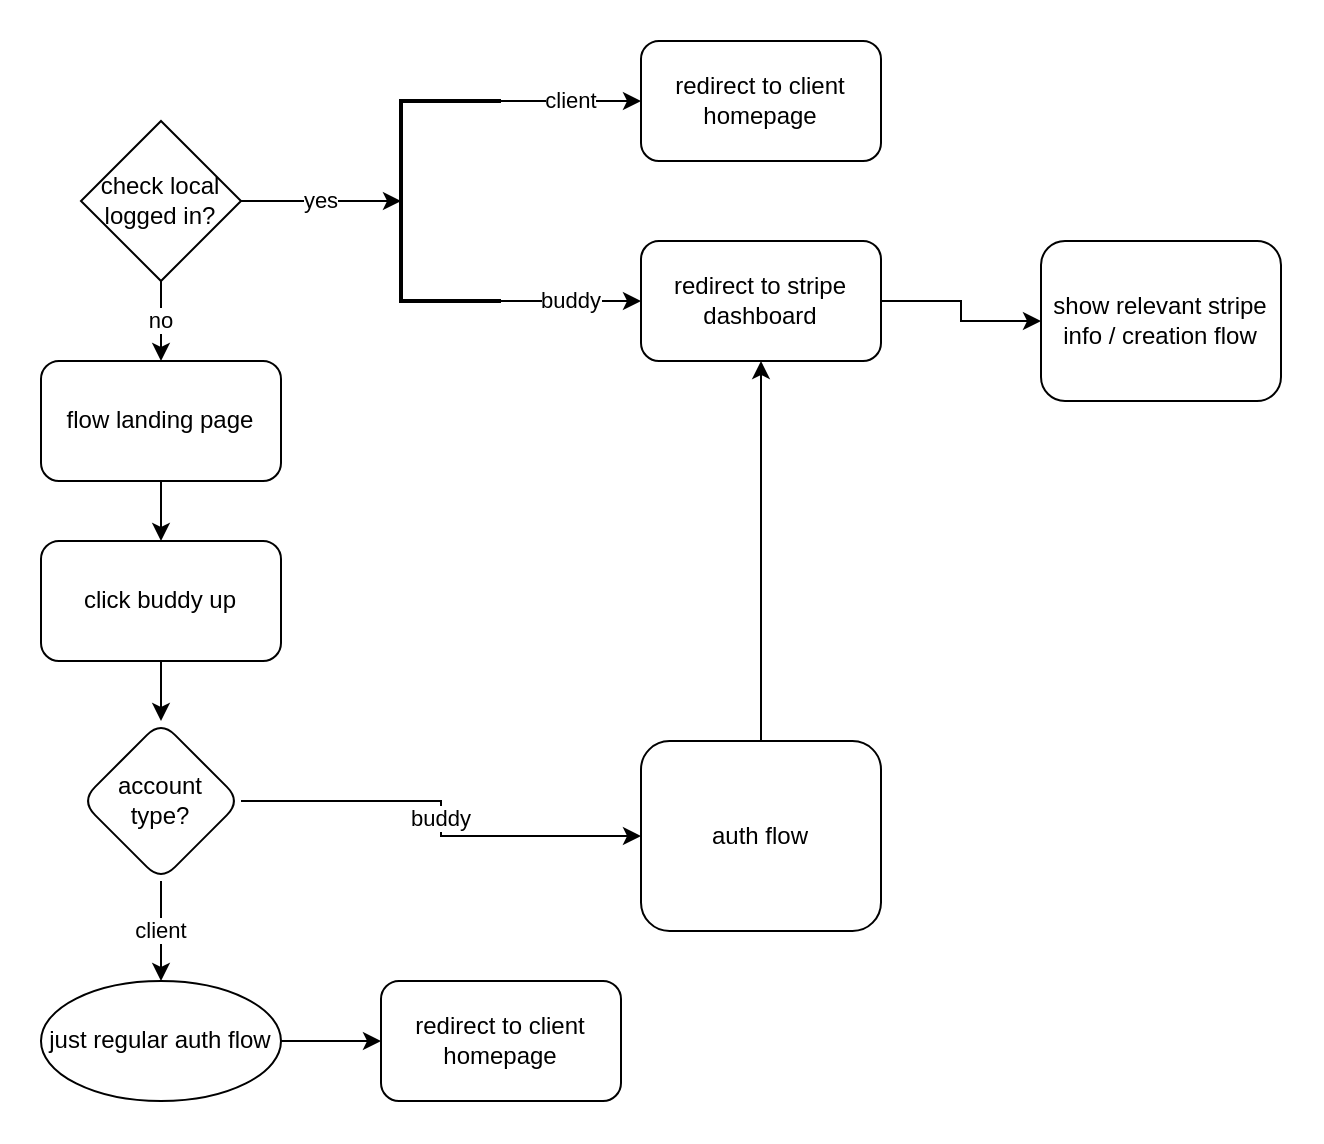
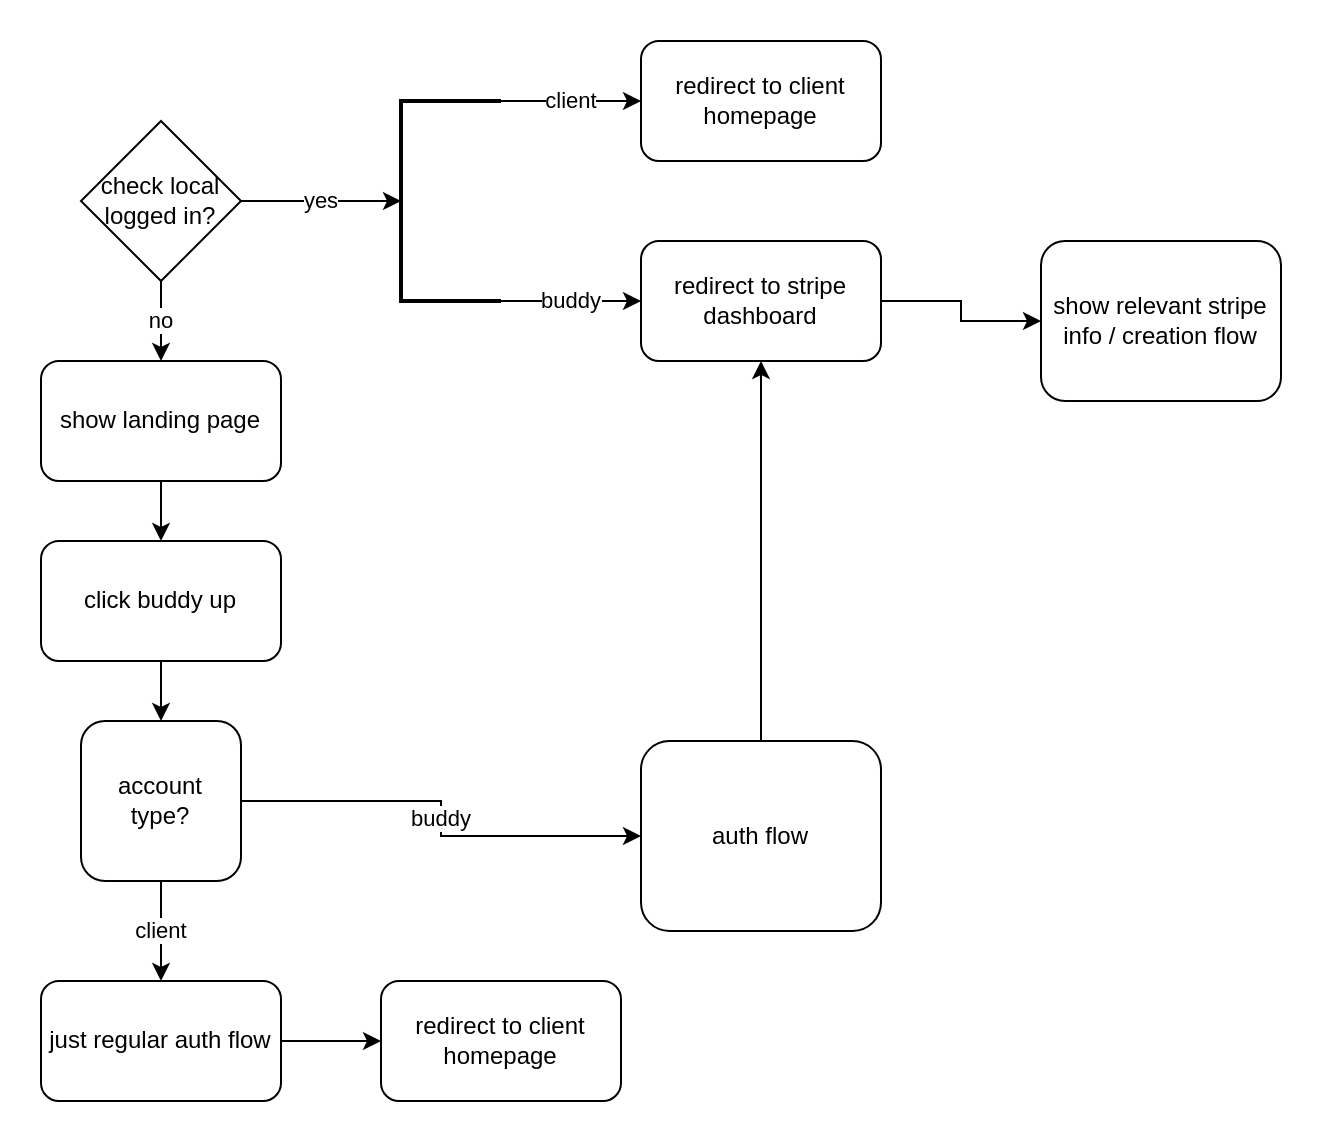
node "flow landing page": label "flow landing page" -> "show landing page"
node "account type?": shape diamond -> rounded rectangle
node "just regular auth flow": shape ellipse -> rounded rectangle
